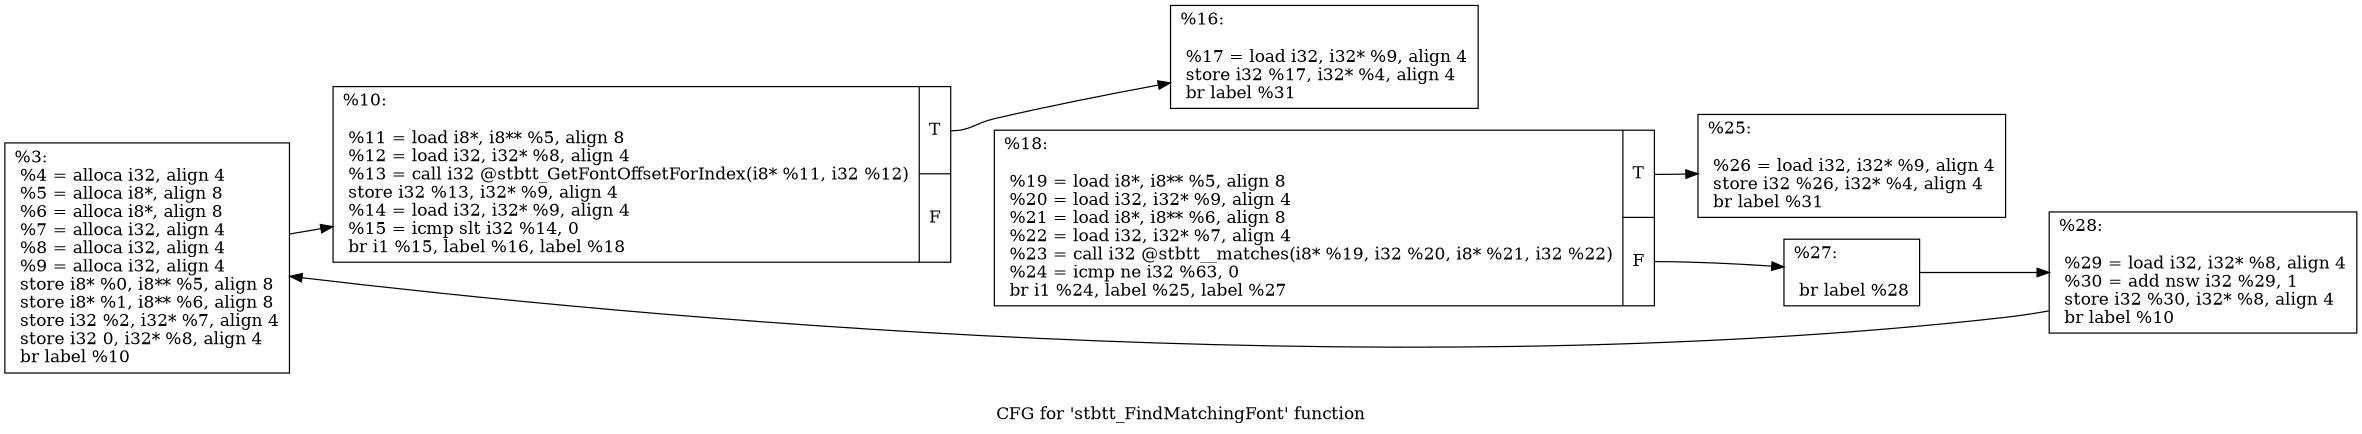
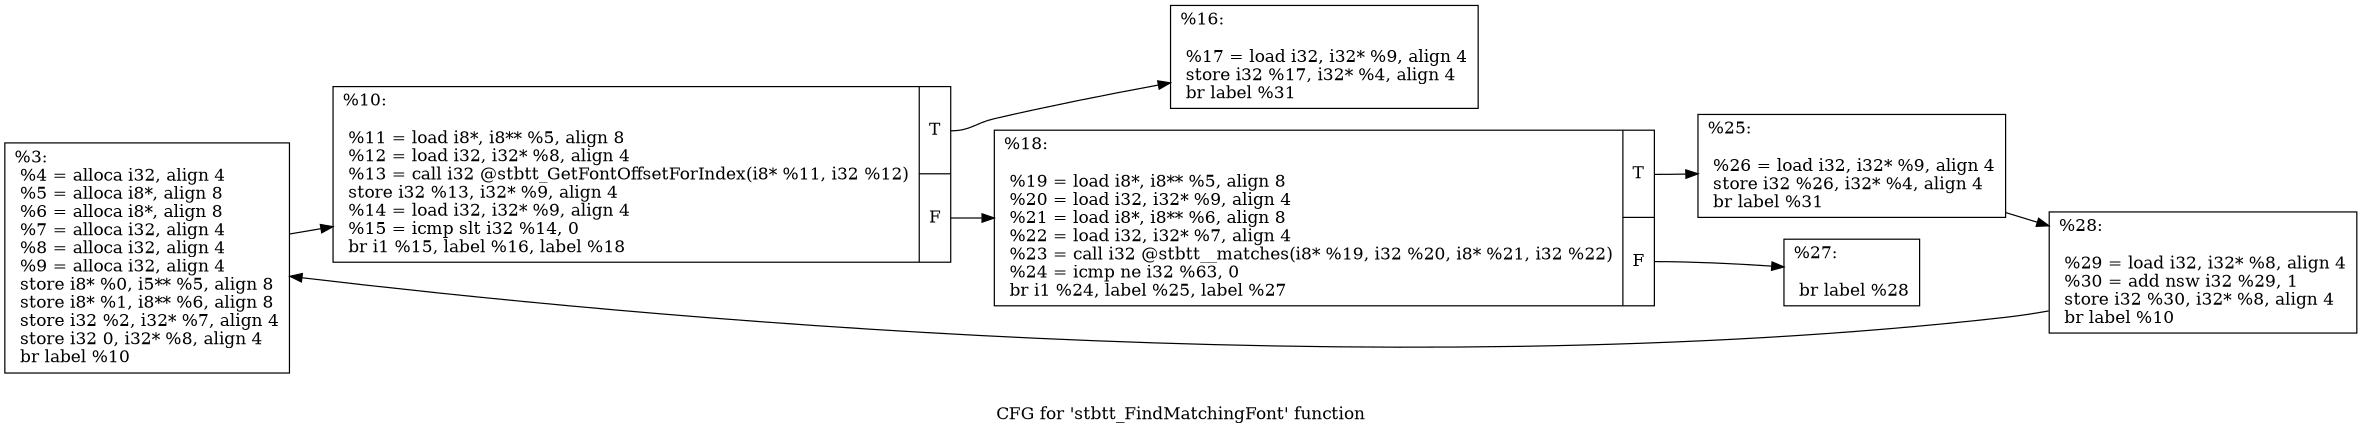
edge "%10:" -> "%18:": added
edge "%27:" -> "%28:": now "%25:" -> "%28:"
node "%3:": text "store i8* %0, i8** %5, align 8" -> "store i8* %0, i5** %5, align 8"
